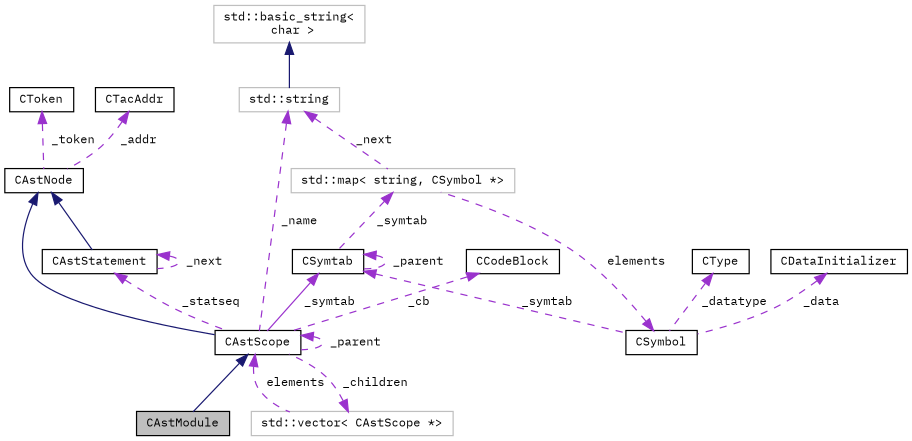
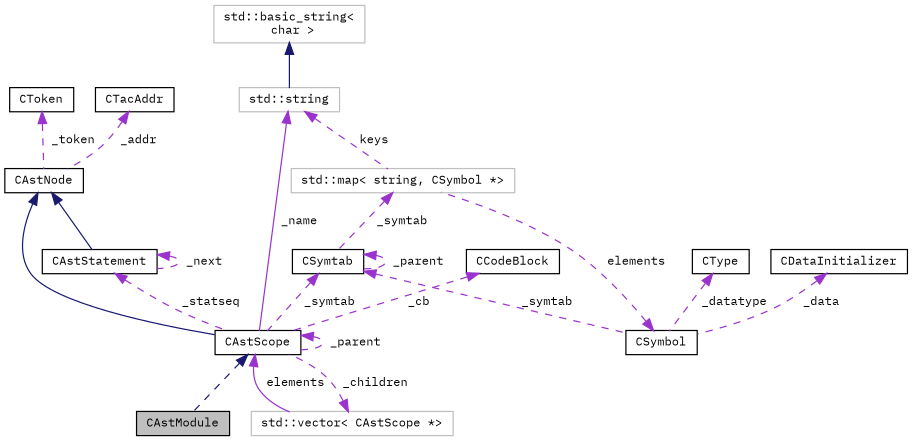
edge "std::map< string, CSymbol *>" -> "std::string": label " _next" -> " keys"
edge "CAstScope" -> "std::string": style dashed -> solid
edge "CAstScope" -> "CSymtab": style solid -> dashed
edge "CAstModule" -> "CAstScope": style solid -> dashed
edge "std::vector< CAstScope *>" -> "CAstScope": style dashed -> solid
